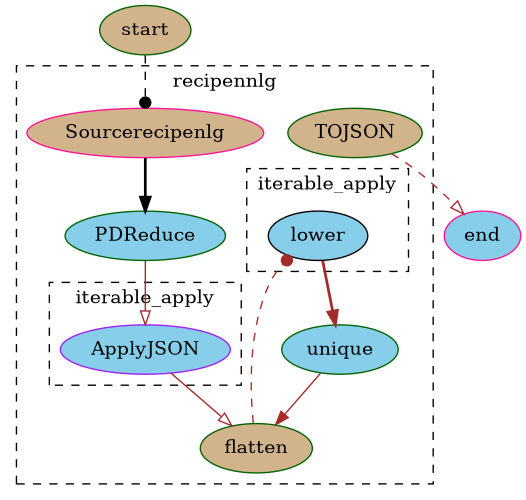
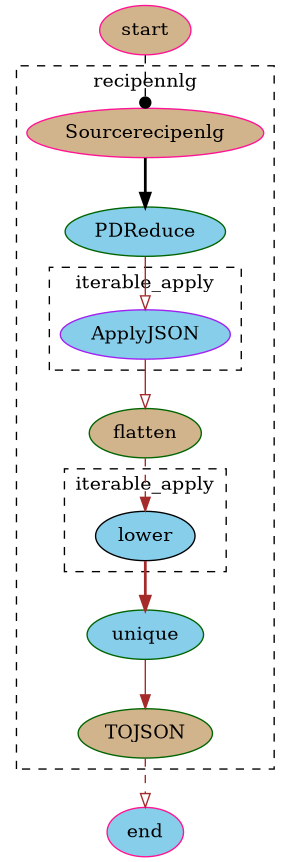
node "start": color darkgreen -> deeppink
edge "flatten" -> "lower": arrowhead dot -> normal
edge "unique" -> "flatten": now "unique" -> "TOJSON"
